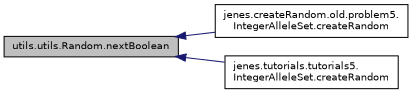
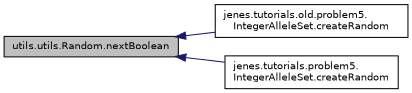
node "jenes.createRandom.old.problem5. IntegerAlleleSet.createRandom": label "jenes.createRandom.old.problem5. IntegerAlleleSet.createRandom" -> "jenes.tutorials.old.problem5. IntegerAlleleSet.createRandom"
node "jenes.tutorials.tutorials5. IntegerAlleleSet.createRandom": label "jenes.tutorials.tutorials5. IntegerAlleleSet.createRandom" -> "jenes.tutorials.problem5. IntegerAlleleSet.createRandom"
